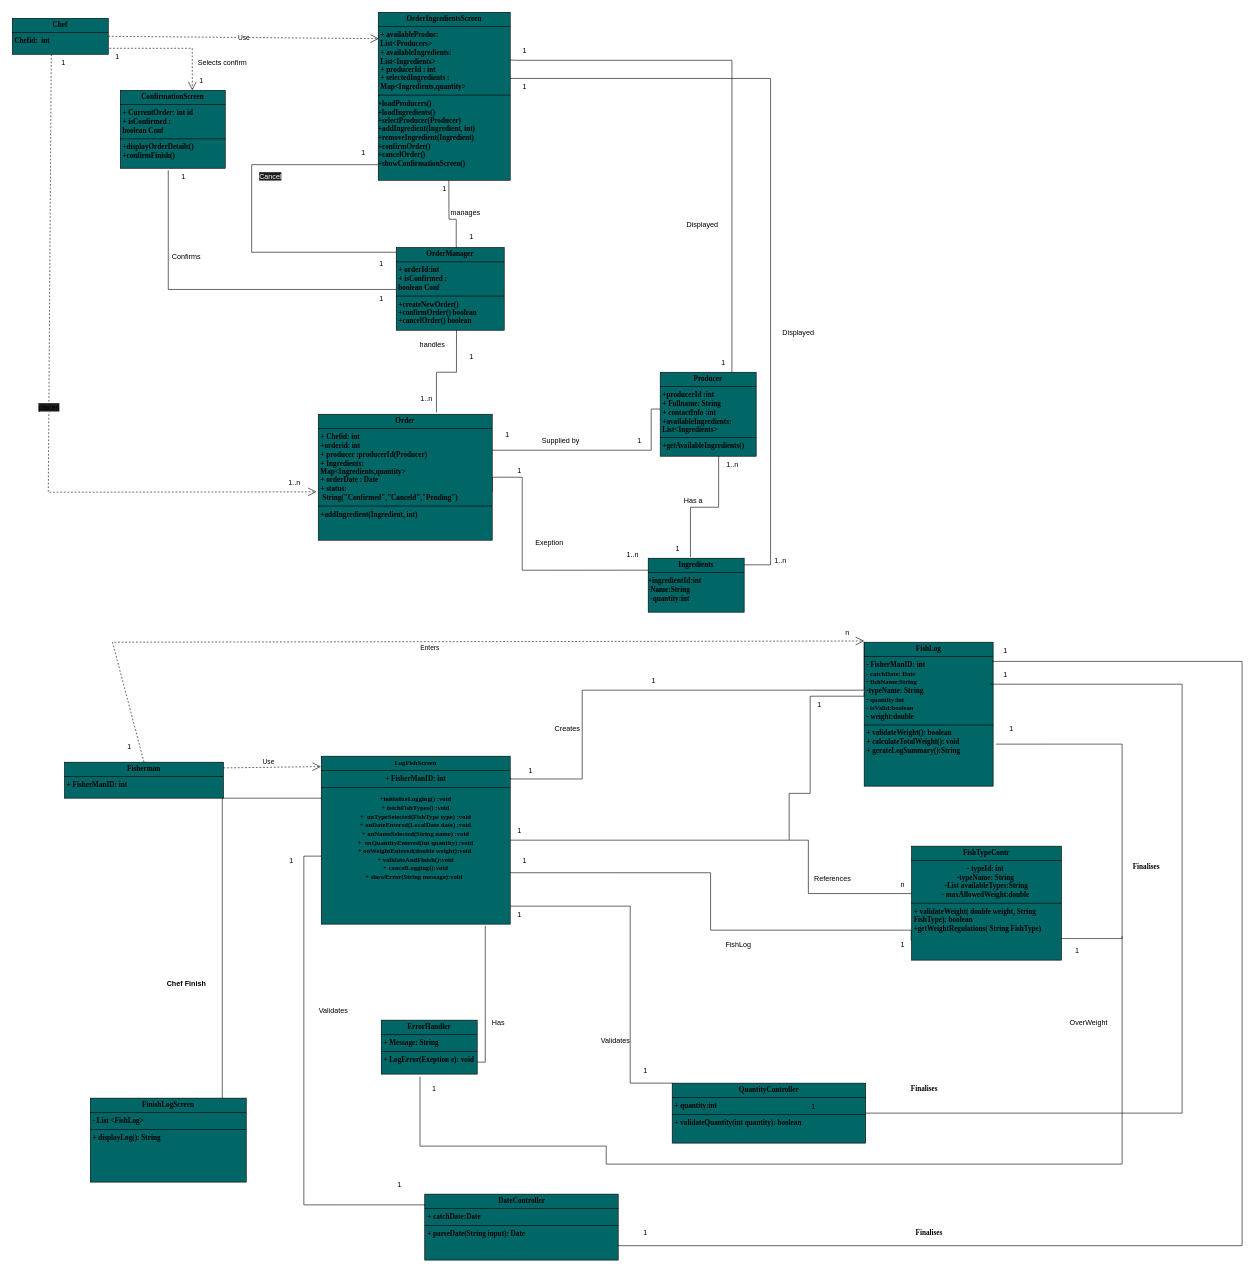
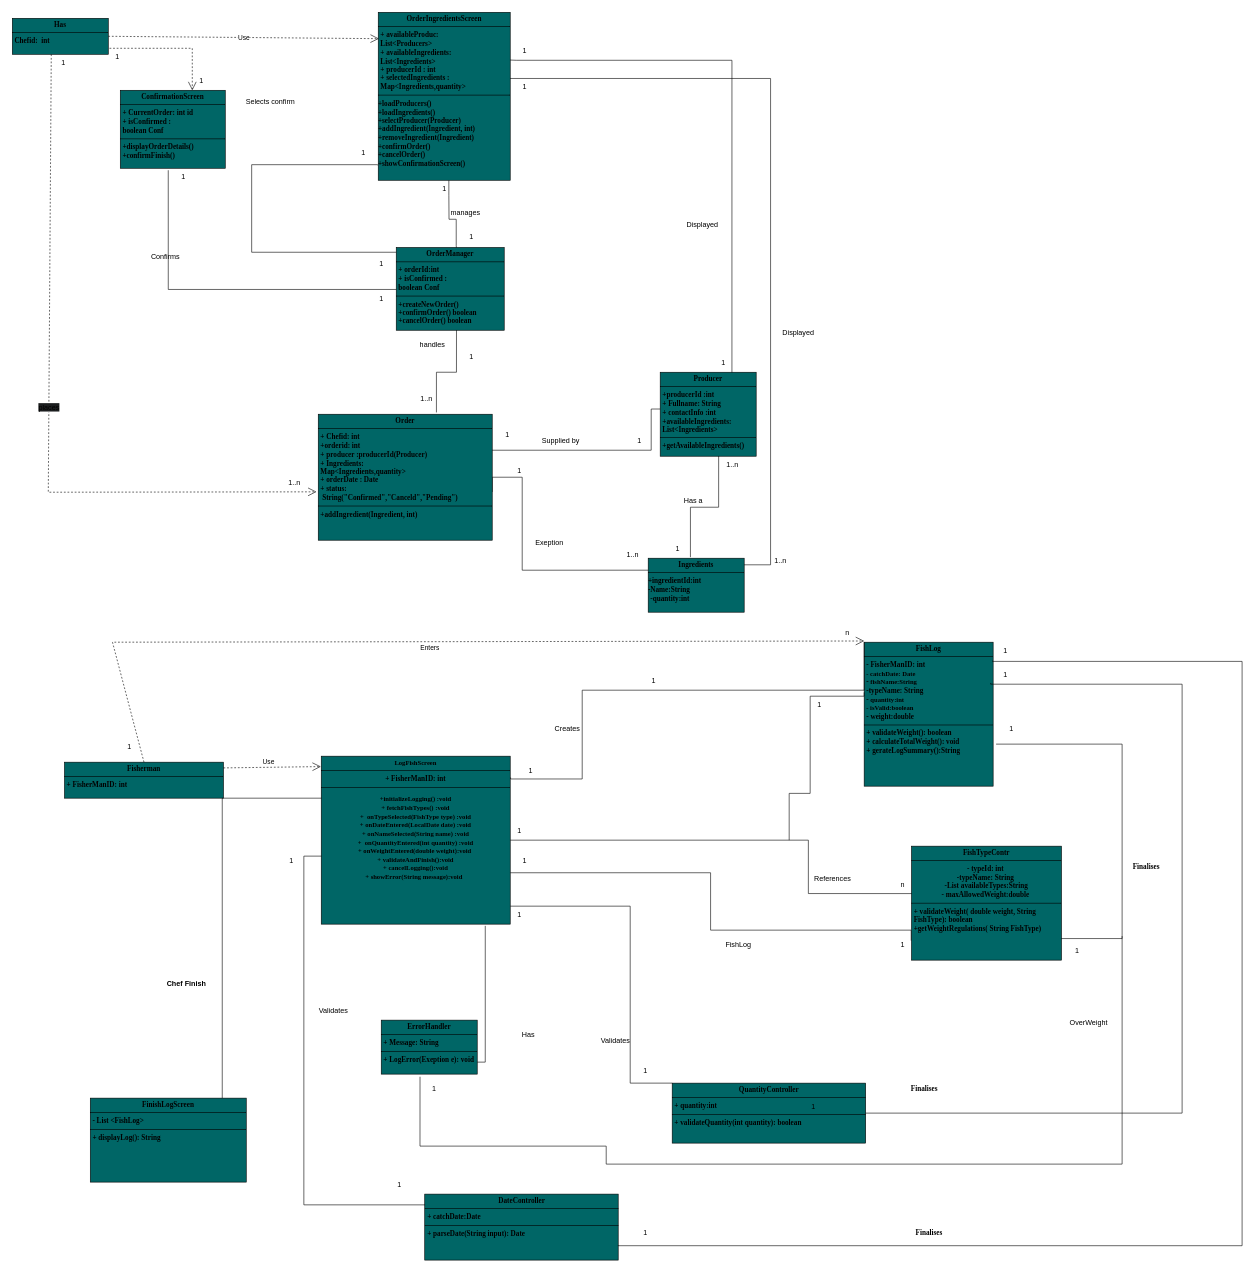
node "Chef Chefid: int": label "Chef Chefid: int" -> "Has Chefid: int"
node "Selects confirm": moved (222, 63) -> (270, 102)
node "Cancel": removed
node "Confirms": moved (186, 257) -> (165, 257)
node "Has": moved (498, 1023) -> (528, 1035)
